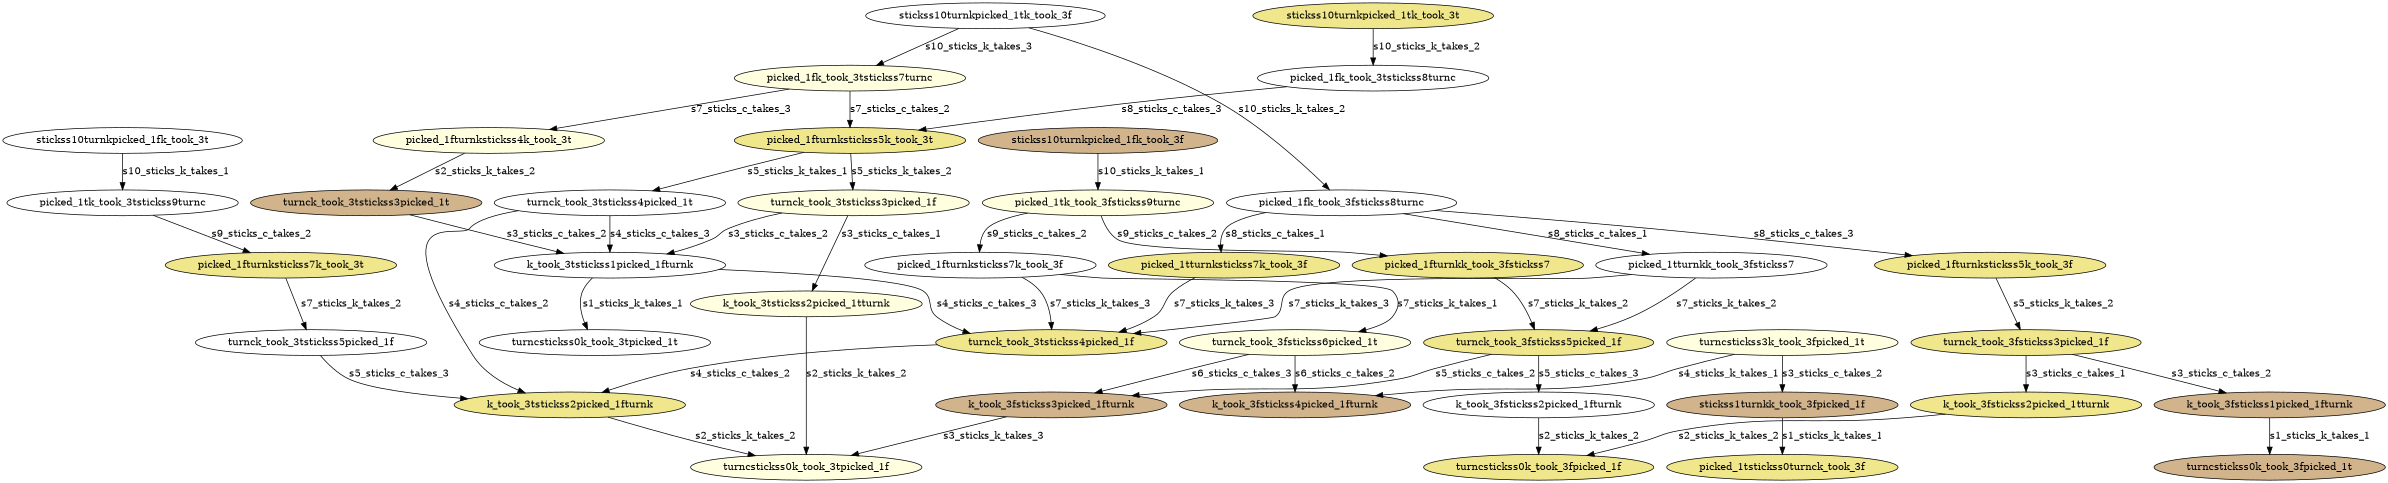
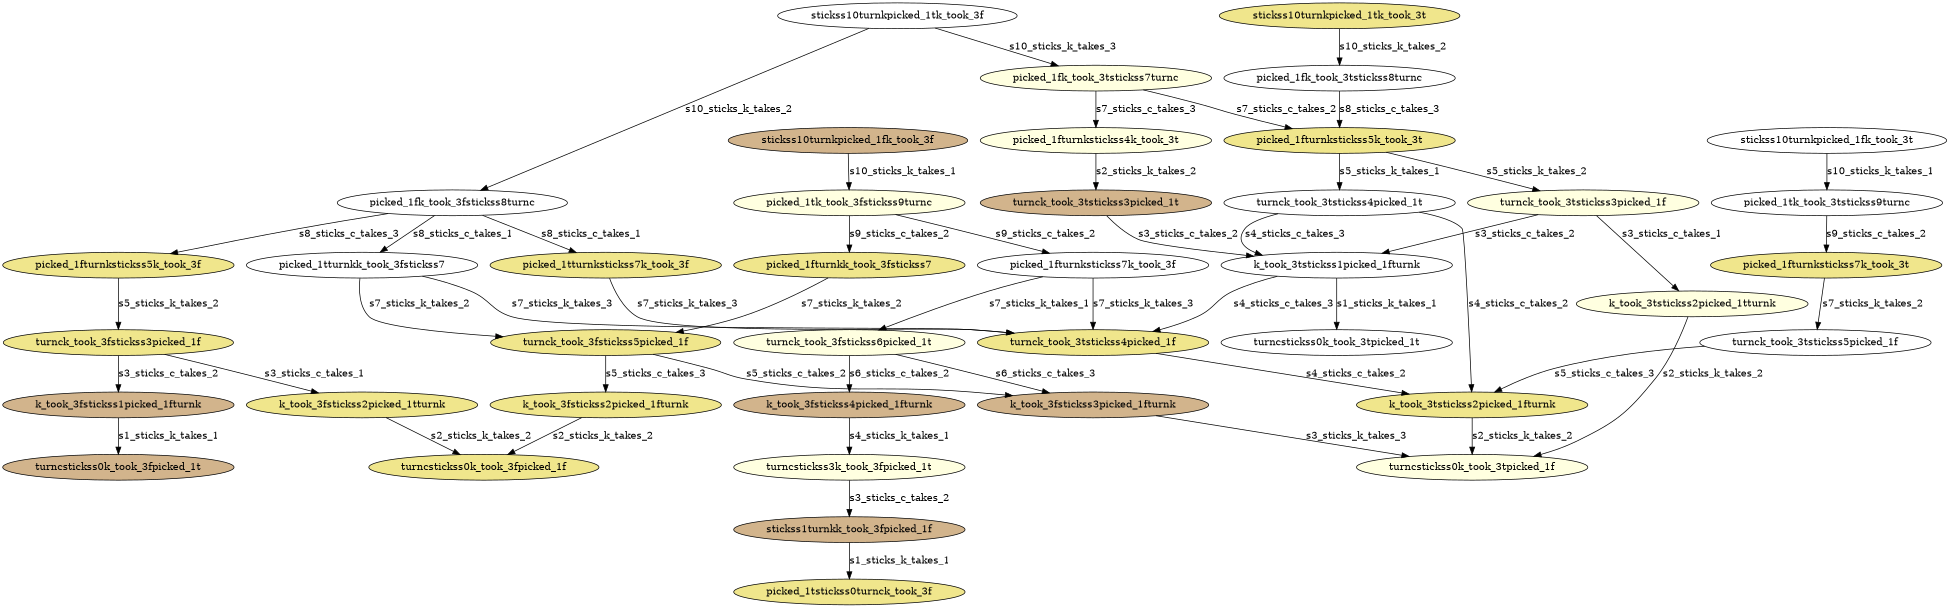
edge "turncstickss3k_took_3fpicked_1t" -> "k_took_3fstickss4picked_1fturnk": reversed
node "k_took_3fstickss2picked_1fturnk": fillcolor white -> khaki
